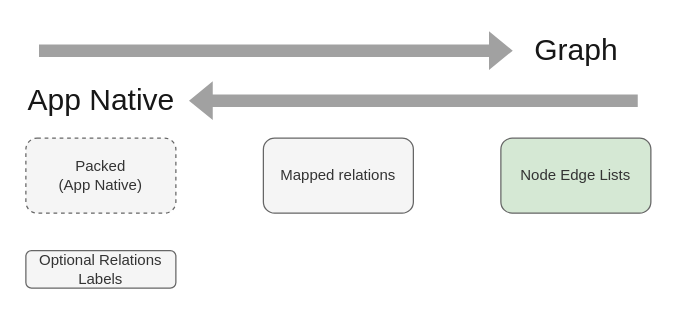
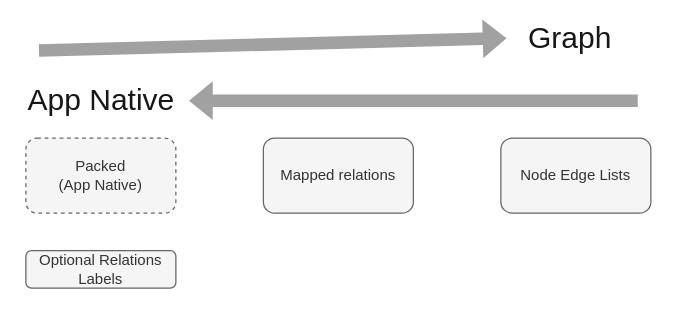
node "Graph": moved (576, 51) -> (569, 38)
node "Node Edge Lists": fillcolor #d5e8d4 -> #f5f5f5
